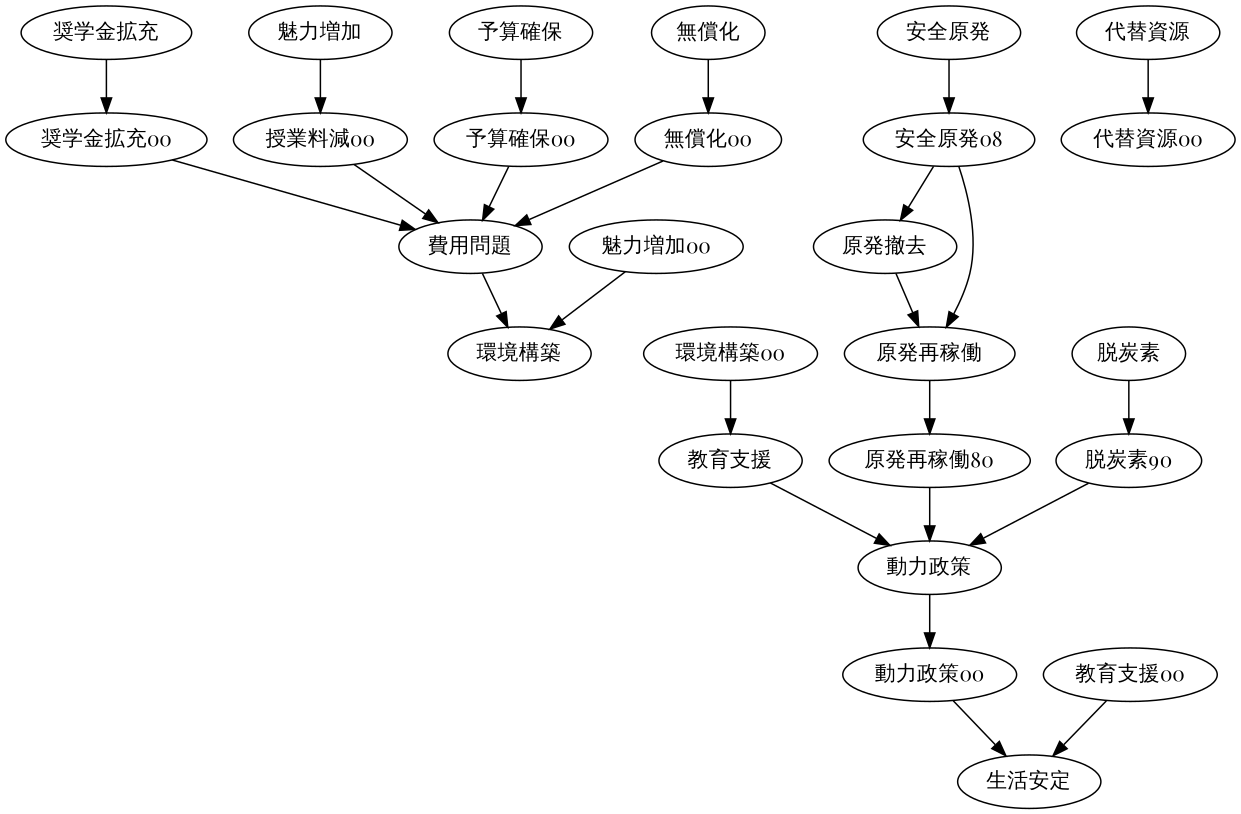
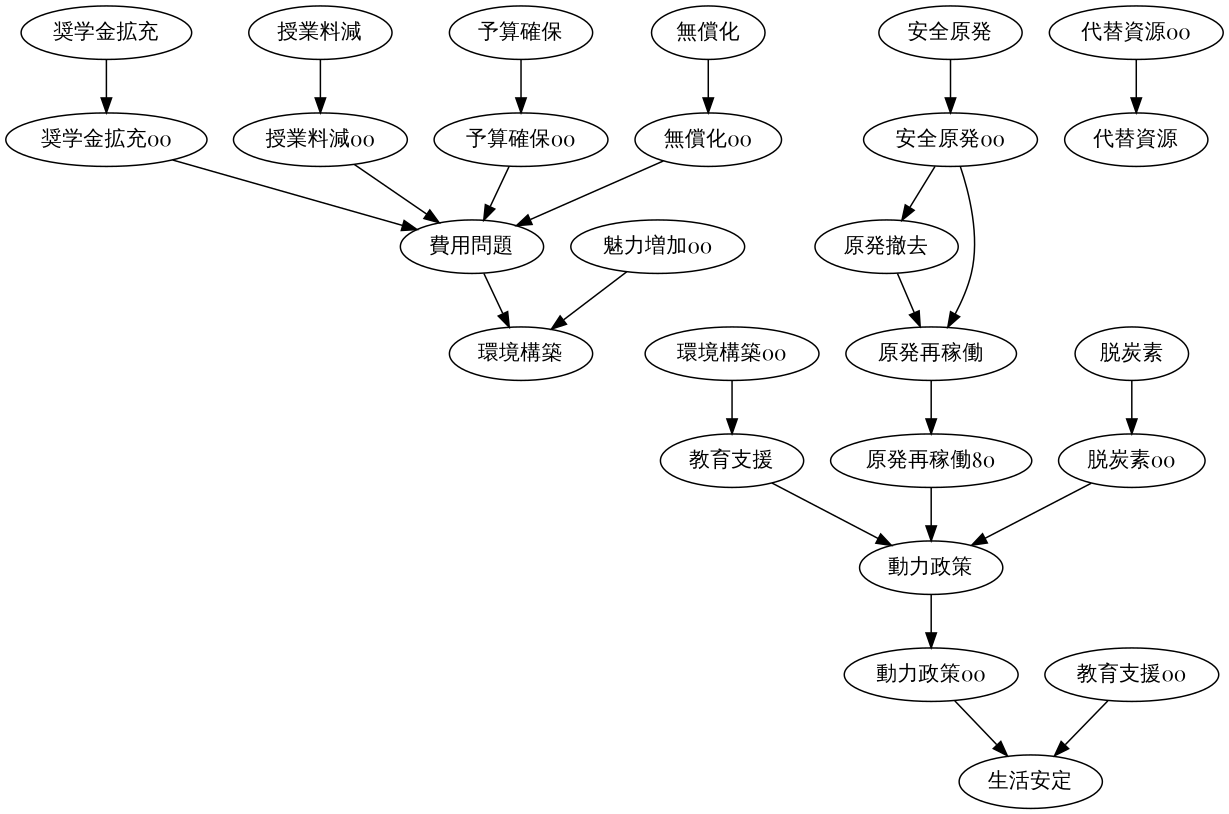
node "魅力増加": label "魅力増加" -> "授業料減"
edge "代替資源" -> "代替資源00": reversed
node "安全原発08": label "安全原発08" -> "安全原発00"
node "脱炭素90": label "脱炭素90" -> "脱炭素00"
